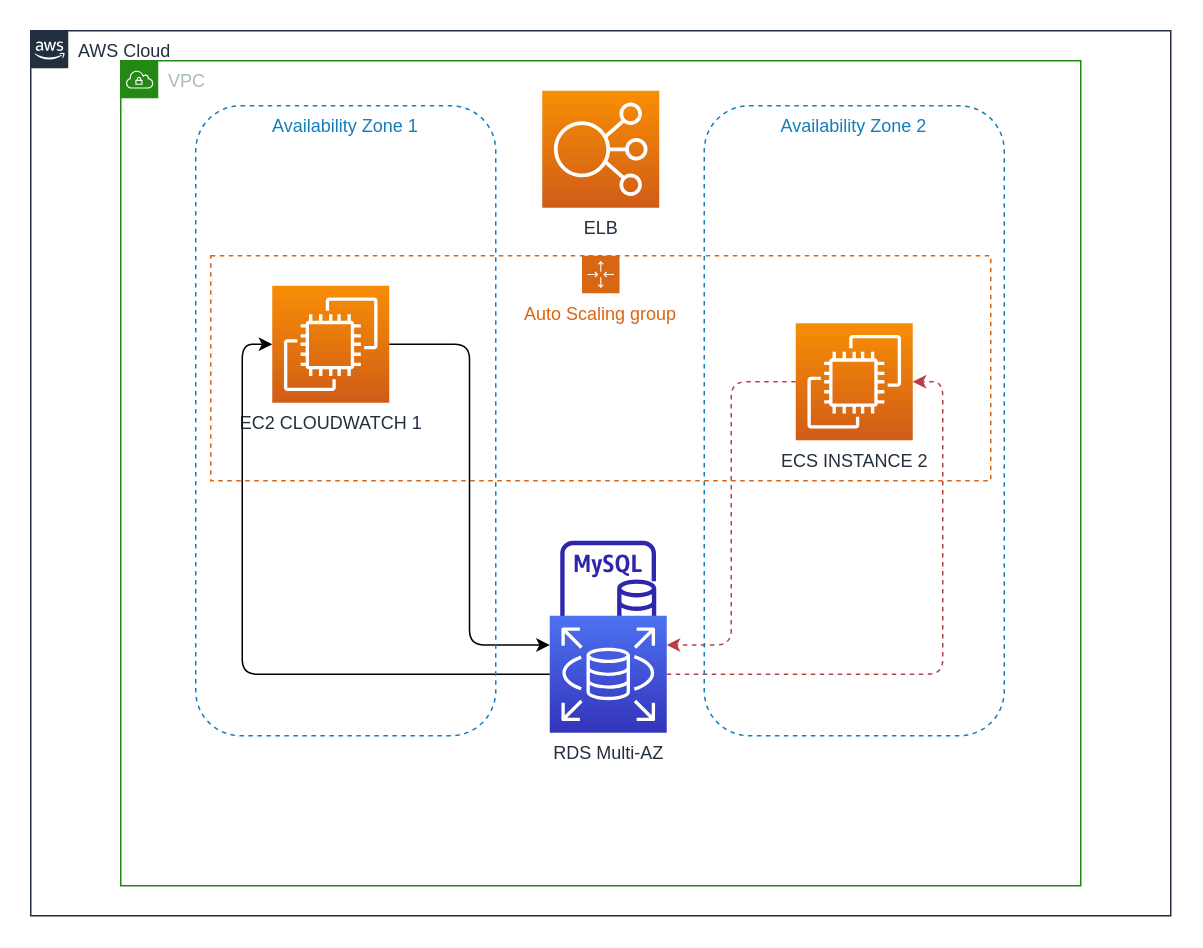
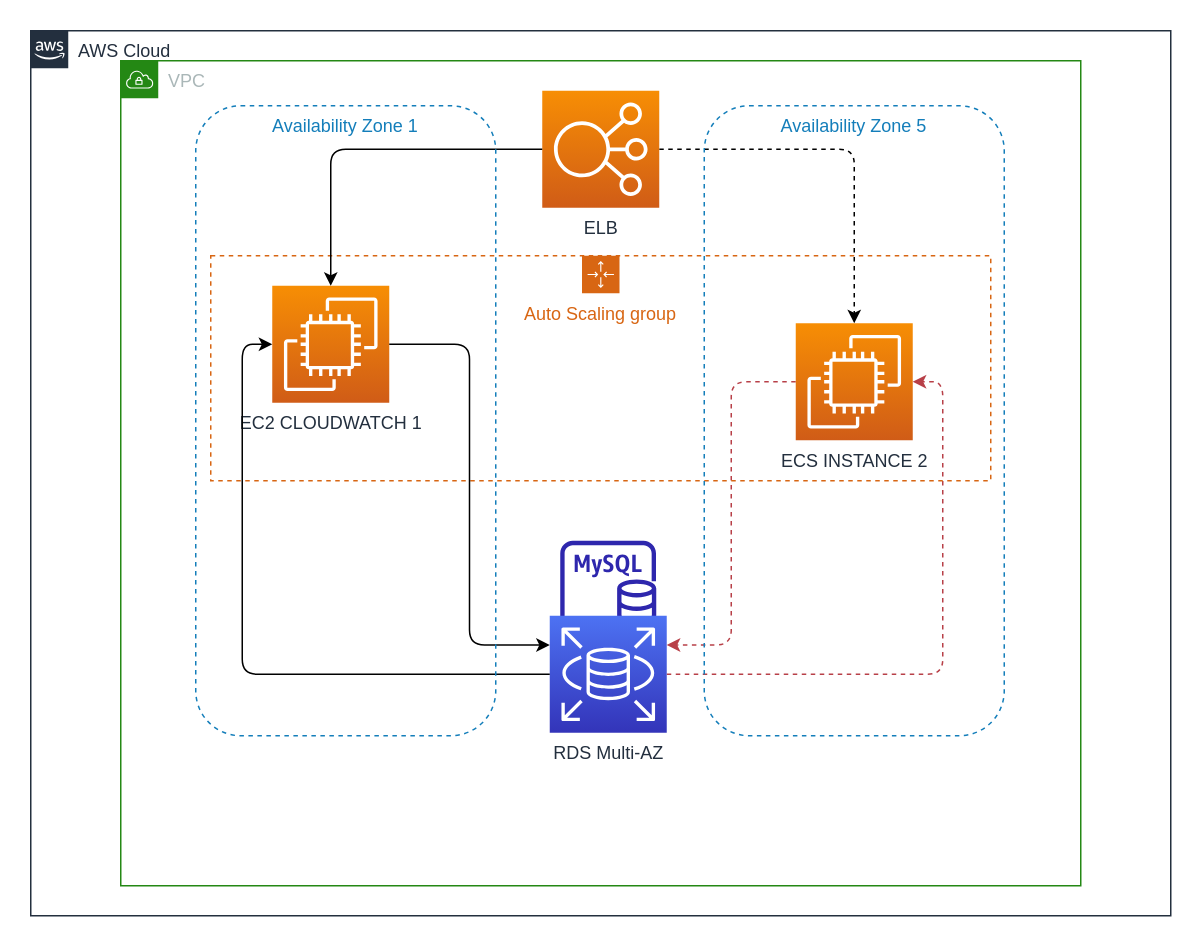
node "Availability Zone 2": label "Availability Zone 2" -> "Availability Zone 5"
edge "ELB" -> "EC2 CLOUDWATCH 1": added
edge "ELB" -> "ECS INSTANCE 2": added
